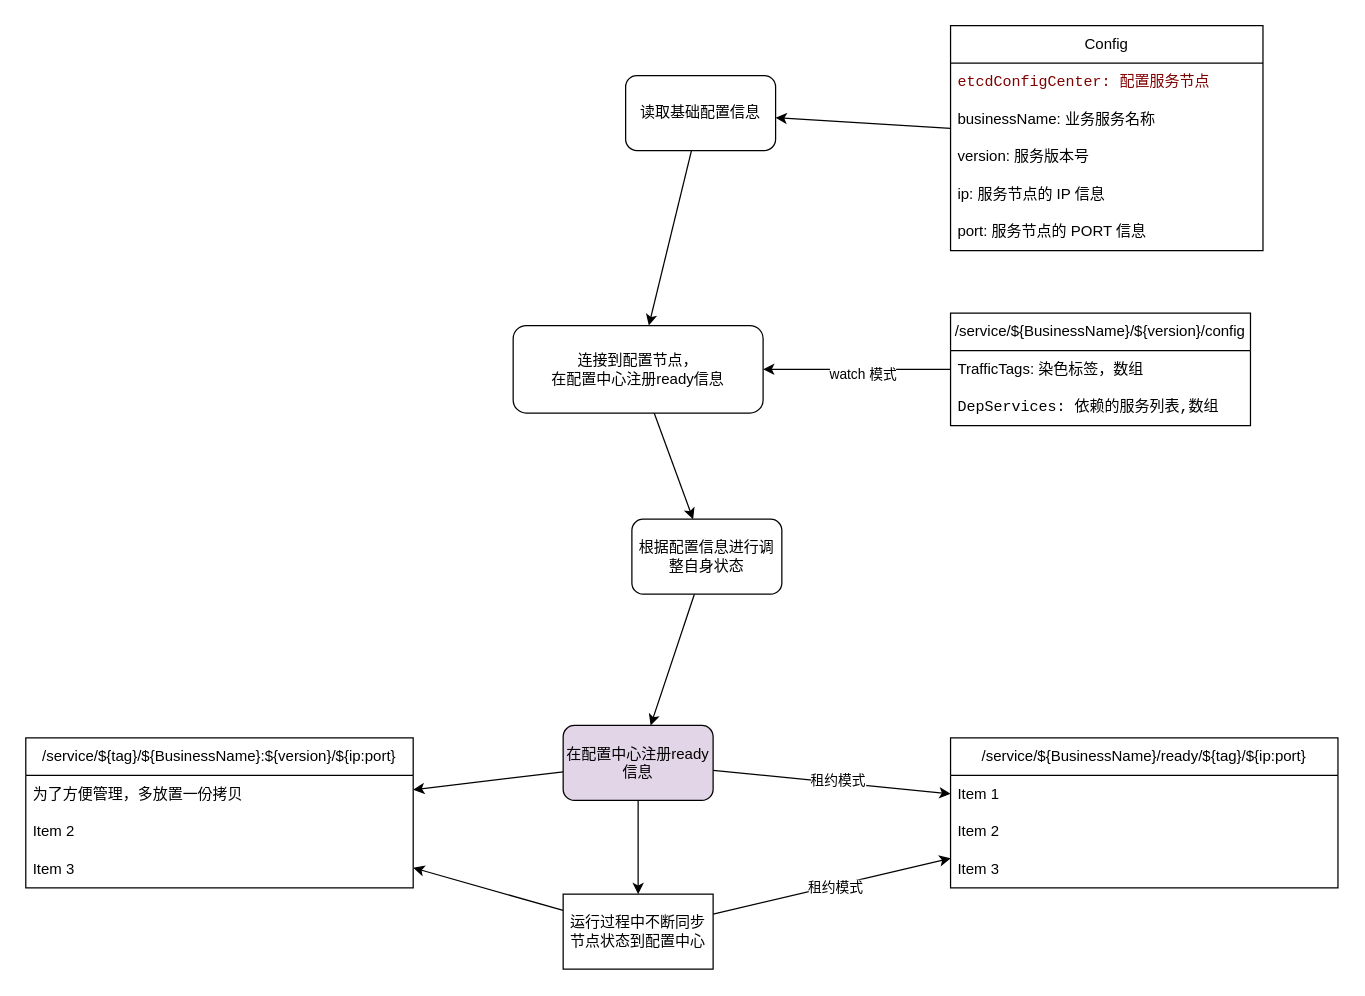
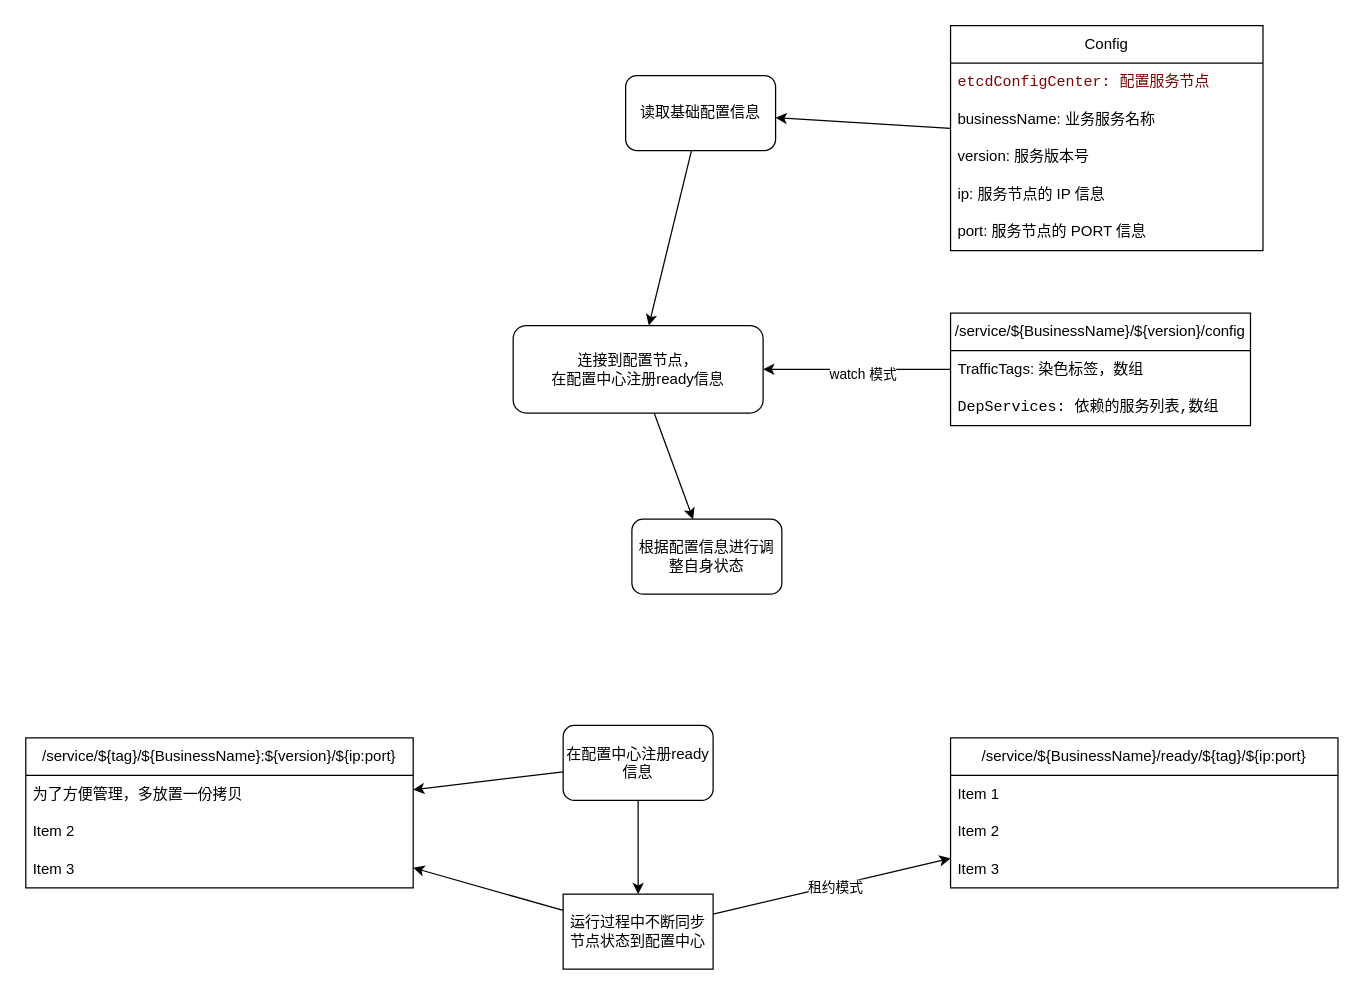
edge "根据配置信息进行调整自身状态" -> "在配置中心注册ready信息": removed
node "在配置中心注册ready信息": fillcolor #e1d5e7 -> #ffffff
edge "在配置中心注册ready信息" -> "/service/${BusinessName}/ready/${tag}/${ip:port}": removed, label "租约模式"
